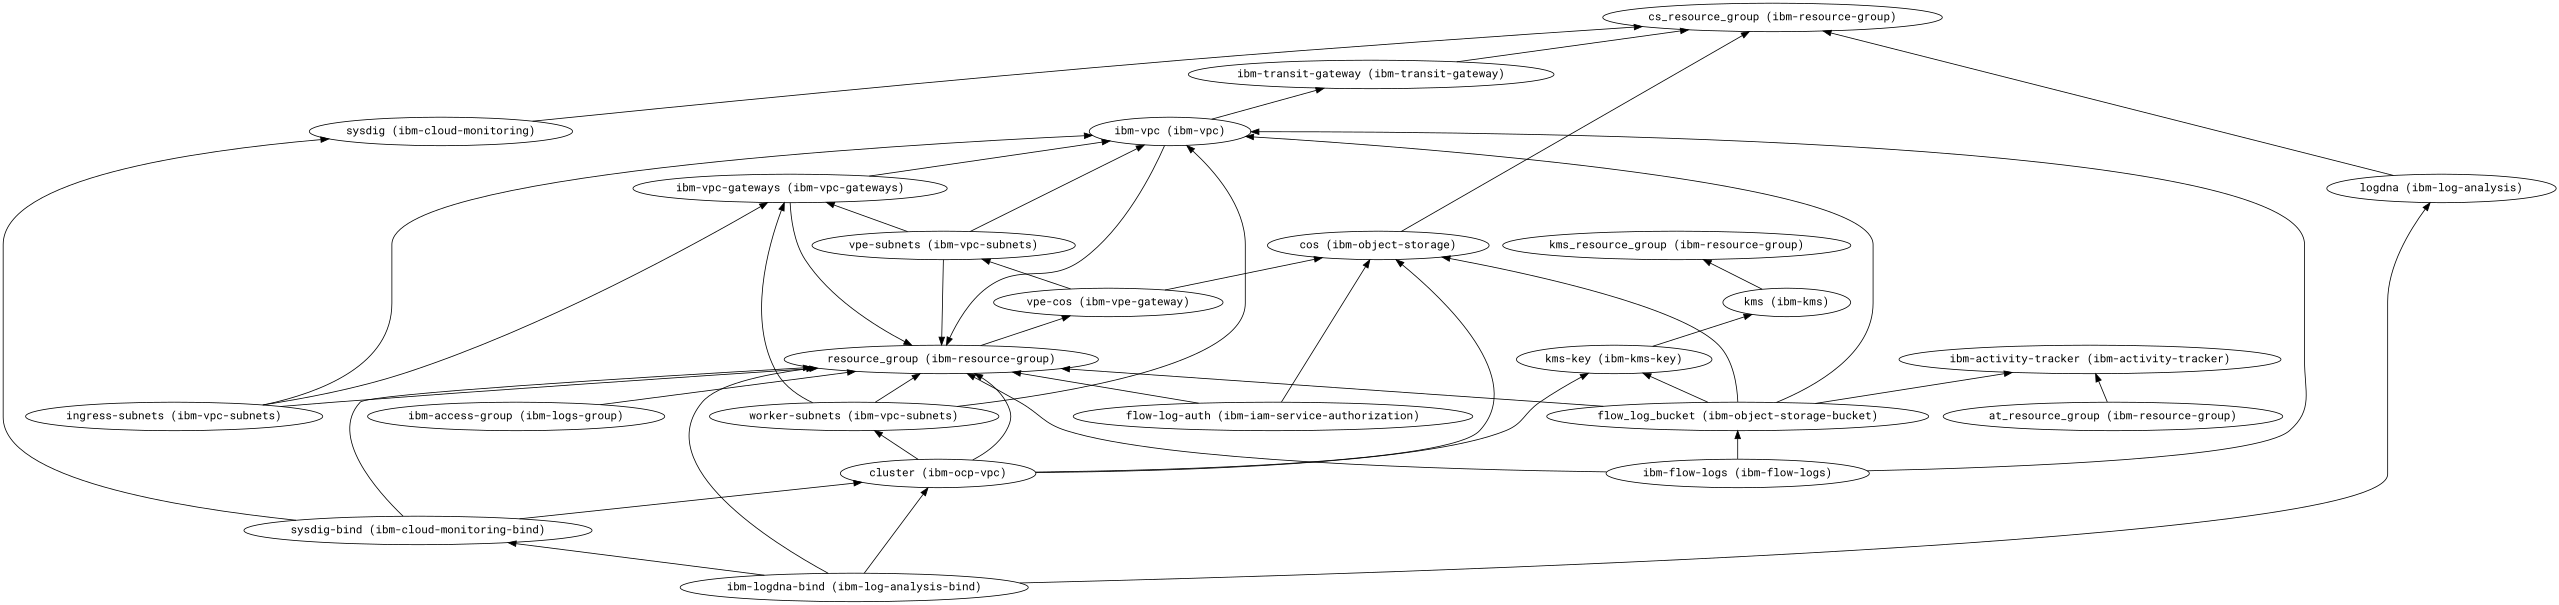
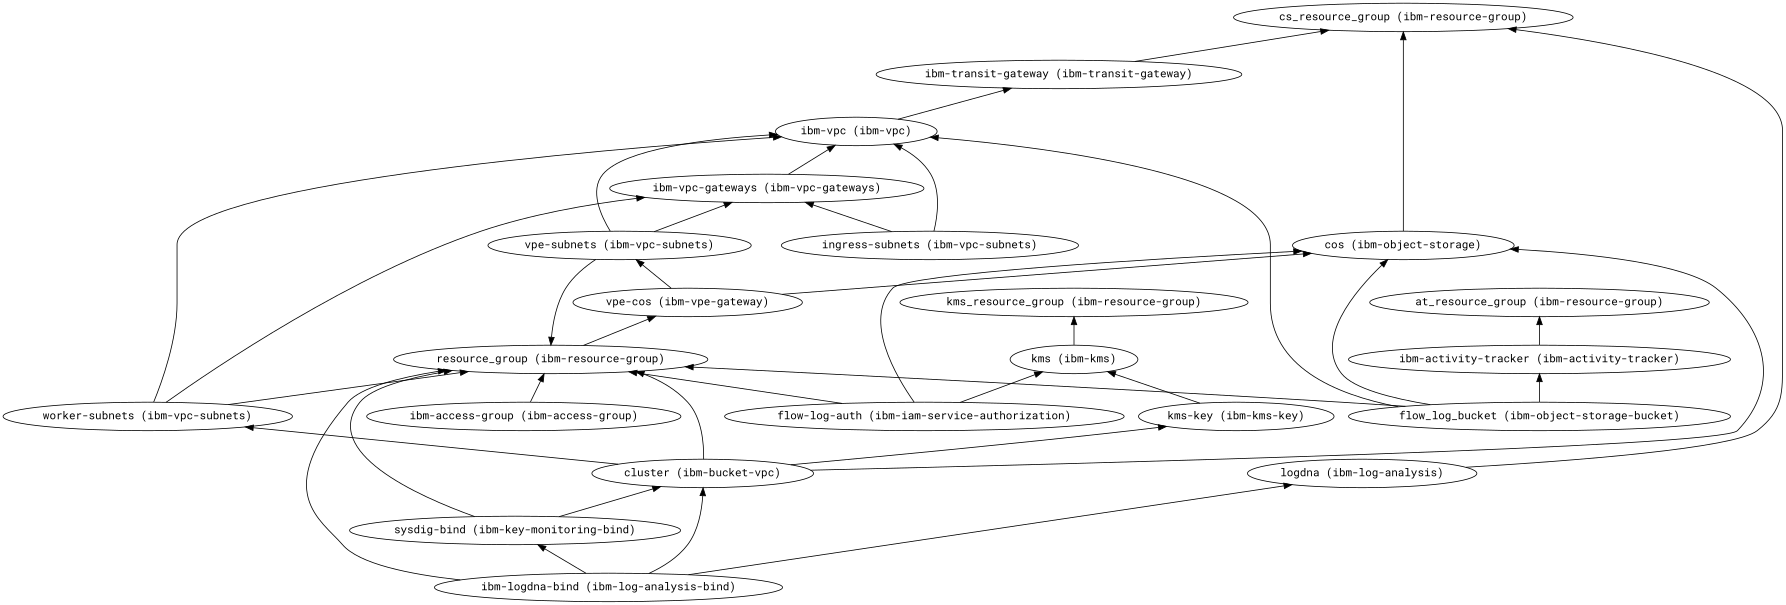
node "sysdig (ibm-cloud-monitoring)": removed
edge "ibm-vpc (ibm-vpc)" -> "resource_group (ibm-resource-group)": removed
edge "ibm-vpc-gateways (ibm-vpc-gateways)" -> "resource_group (ibm-resource-group)": removed
edge "ingress-subnets (ibm-vpc-subnets)" -> "resource_group (ibm-resource-group)": removed
edge "flow-log-auth (ibm-iam-service-authorization)" -> "kms (ibm-kms)": added
edge "flow_log_bucket (ibm-object-storage-bucket)" -> "kms-key (ibm-kms-key)": removed
edge "at_resource_group (ibm-resource-group)" -> "ibm-activity-tracker (ibm-activity-tracker)": reversed
node "ibm-access-group (ibm-logs-group)": label "ibm-access-group (ibm-logs-group)" -> "ibm-access-group (ibm-access-group)"
node "cluster (ibm-ocp-vpc)": label "cluster (ibm-ocp-vpc)" -> "cluster (ibm-bucket-vpc)"
node "ibm-flow-logs (ibm-flow-logs)": removed
node "sysdig-bind (ibm-cloud-monitoring-bind)": label "sysdig-bind (ibm-cloud-monitoring-bind)" -> "sysdig-bind (ibm-key-monitoring-bind)"
